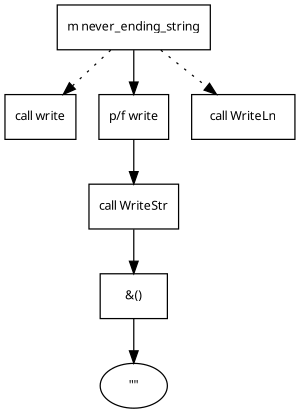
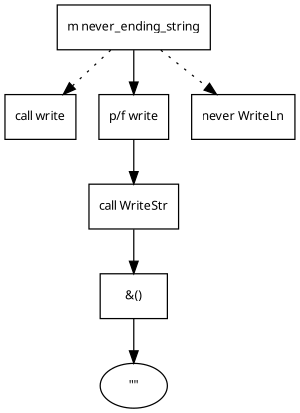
node "call WriteLn": label "call WriteLn" -> "never WriteLn"
